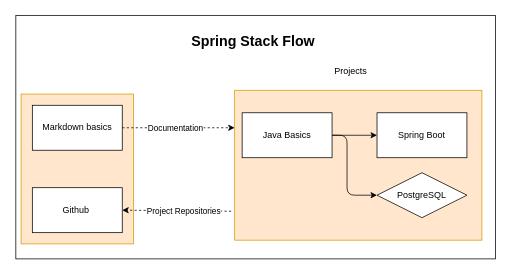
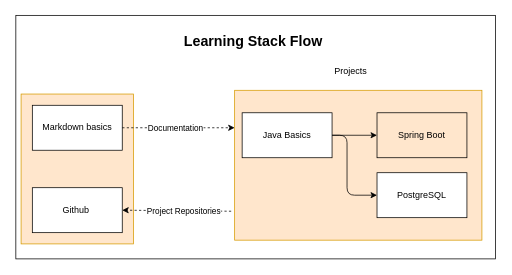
node "Spring Stack Flow": label "Spring Stack Flow" -> "Learning Stack Flow"
node "Spring Boot": fillcolor #ffffff -> #ffe6cc
node "PostgreSQL": shape diamond -> rectangle
